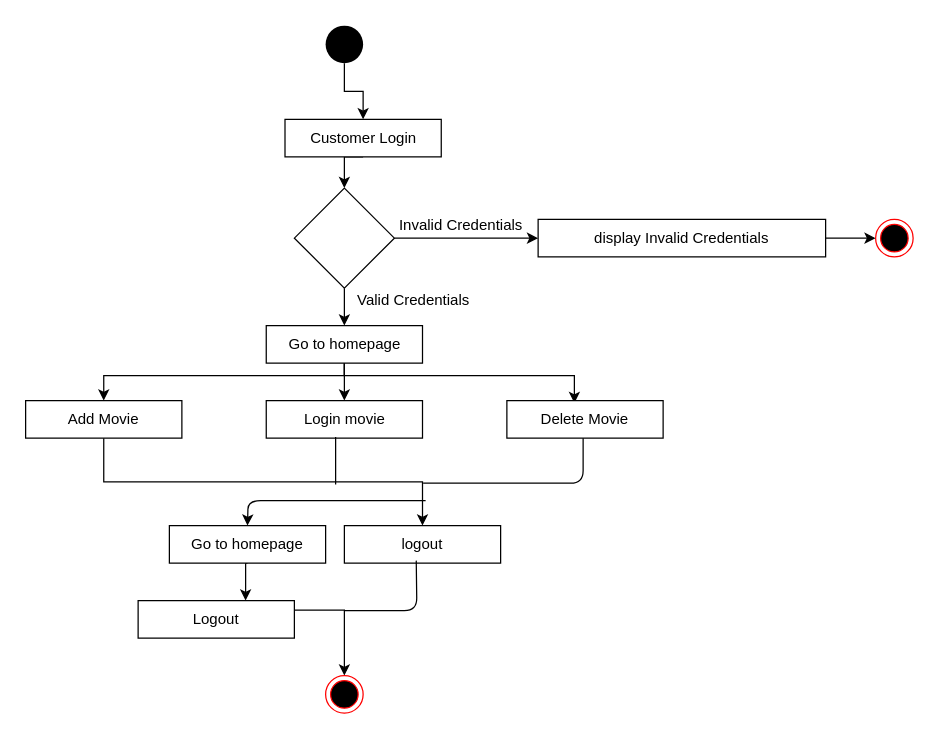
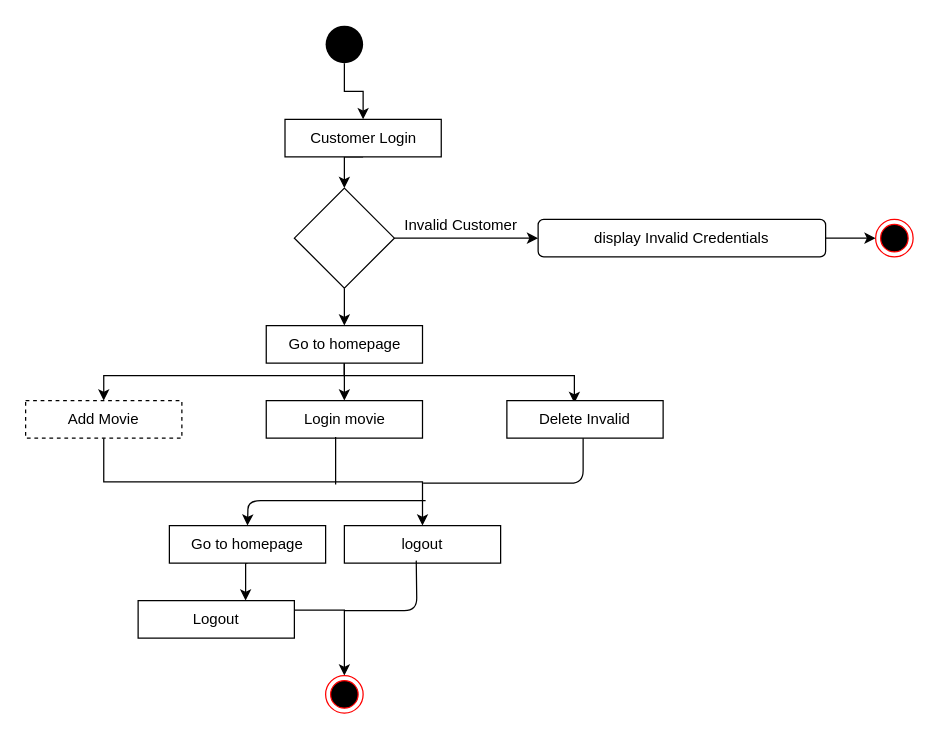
node "Invalid Credentials": label "Invalid Credentials" -> "Invalid Customer"
node "display Invalid Credentials": shape rectangle -> rounded rectangle
node "Valid Credentials": removed
node "Add Movie": style solid -> dashed
node "Delete Movie": label "Delete Movie" -> "Delete Invalid"
